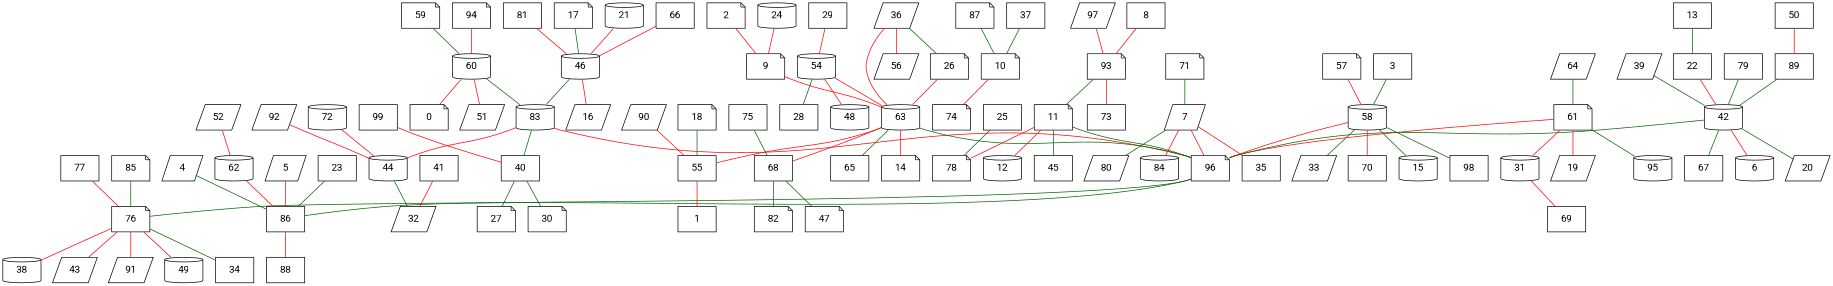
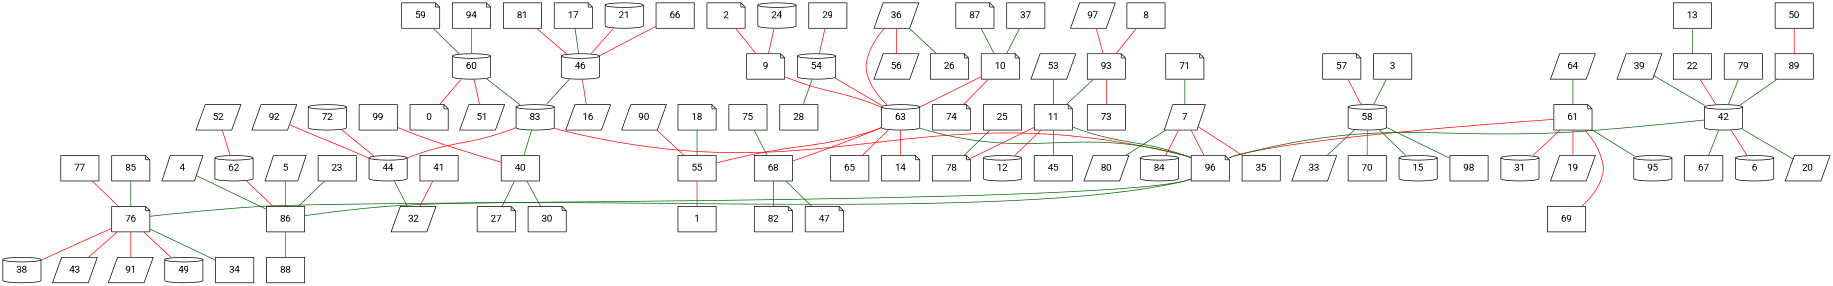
node "53": added
edge "26" -- "63": now "10" -- "63"
node "48": removed
edge "63" -- "65": color darkgreen -> red
edge "58" -- "96": removed
edge "31" -- "69": now "61" -- "69"
